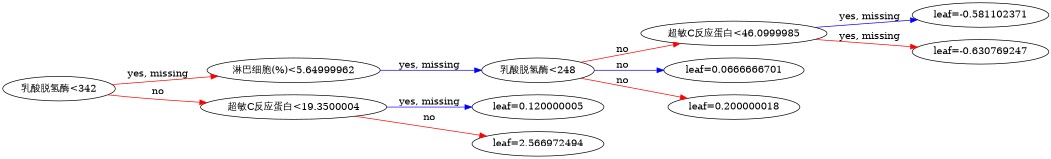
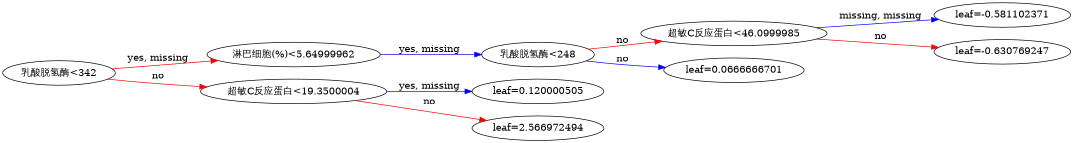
edge "超敏C反应蛋白<46.0999985" -> "leaf=-0.581102371": label "yes, missing" -> "missing, missing"
edge "超敏C反应蛋白<46.0999985" -> "leaf=-0.630769247": label "yes, missing" -> "no"
node "leaf=0.120000005": label "leaf=0.120000005" -> "leaf=0.120000505"
node "leaf=0.200000018": removed
